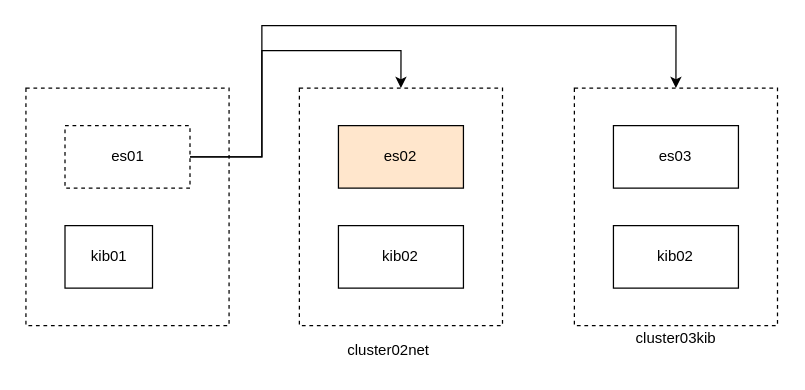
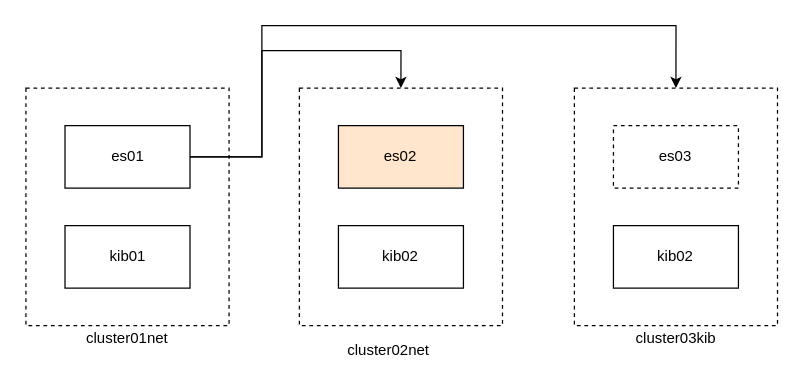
node "es01": style dashed -> solid
node "es03": style solid -> dashed
node "kib01": size 88x63 -> 125x63
node "cluster01net": added
